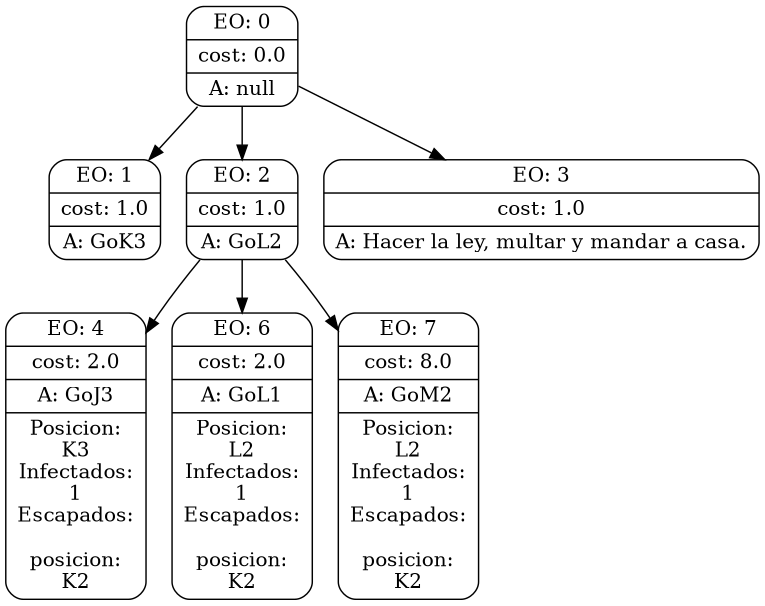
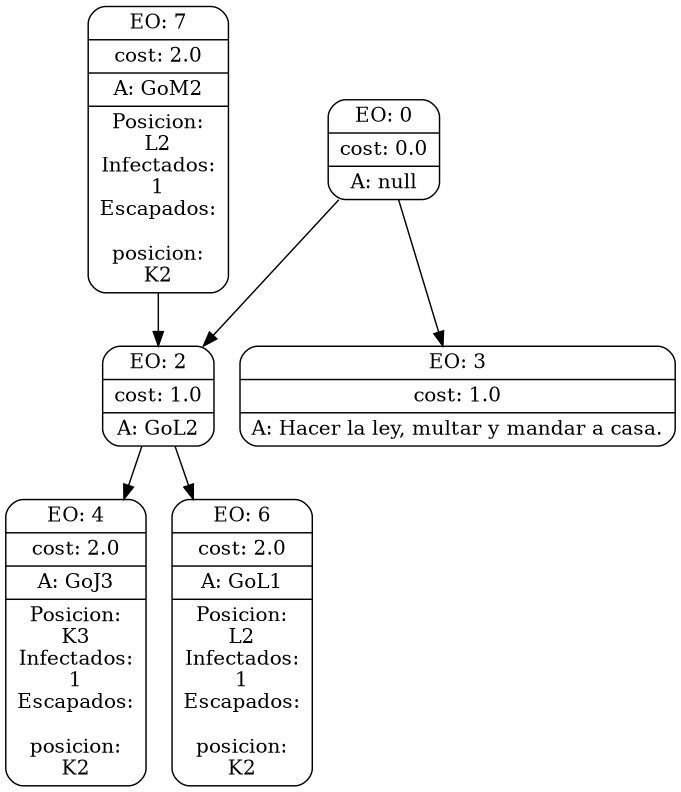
node "EO: 1": removed
edge "EO: 2" -> "EO: 7": reversed
node "EO: 7": text "cost: 8.0" -> "cost: 2.0"
